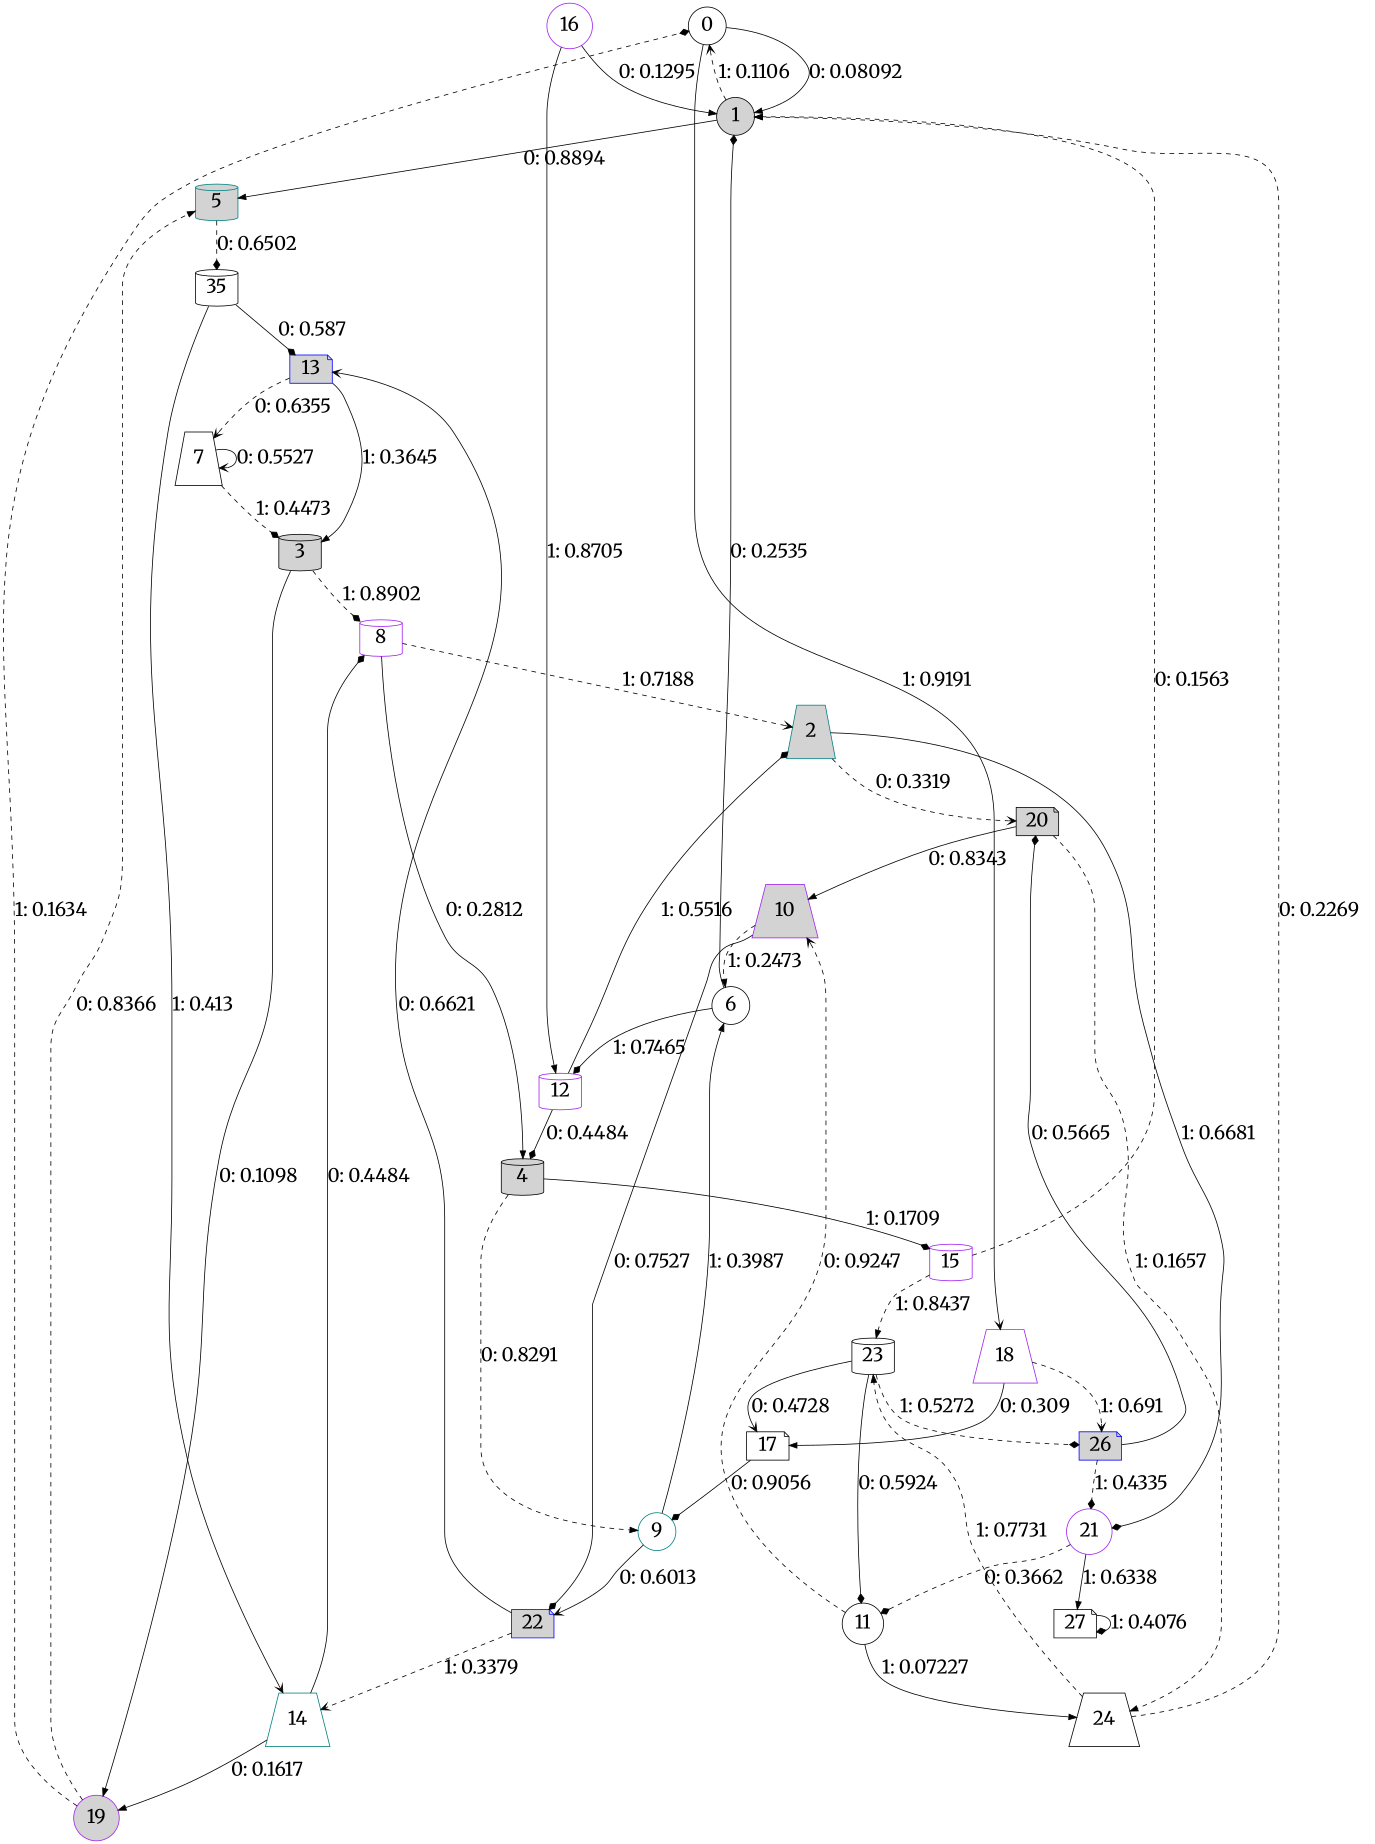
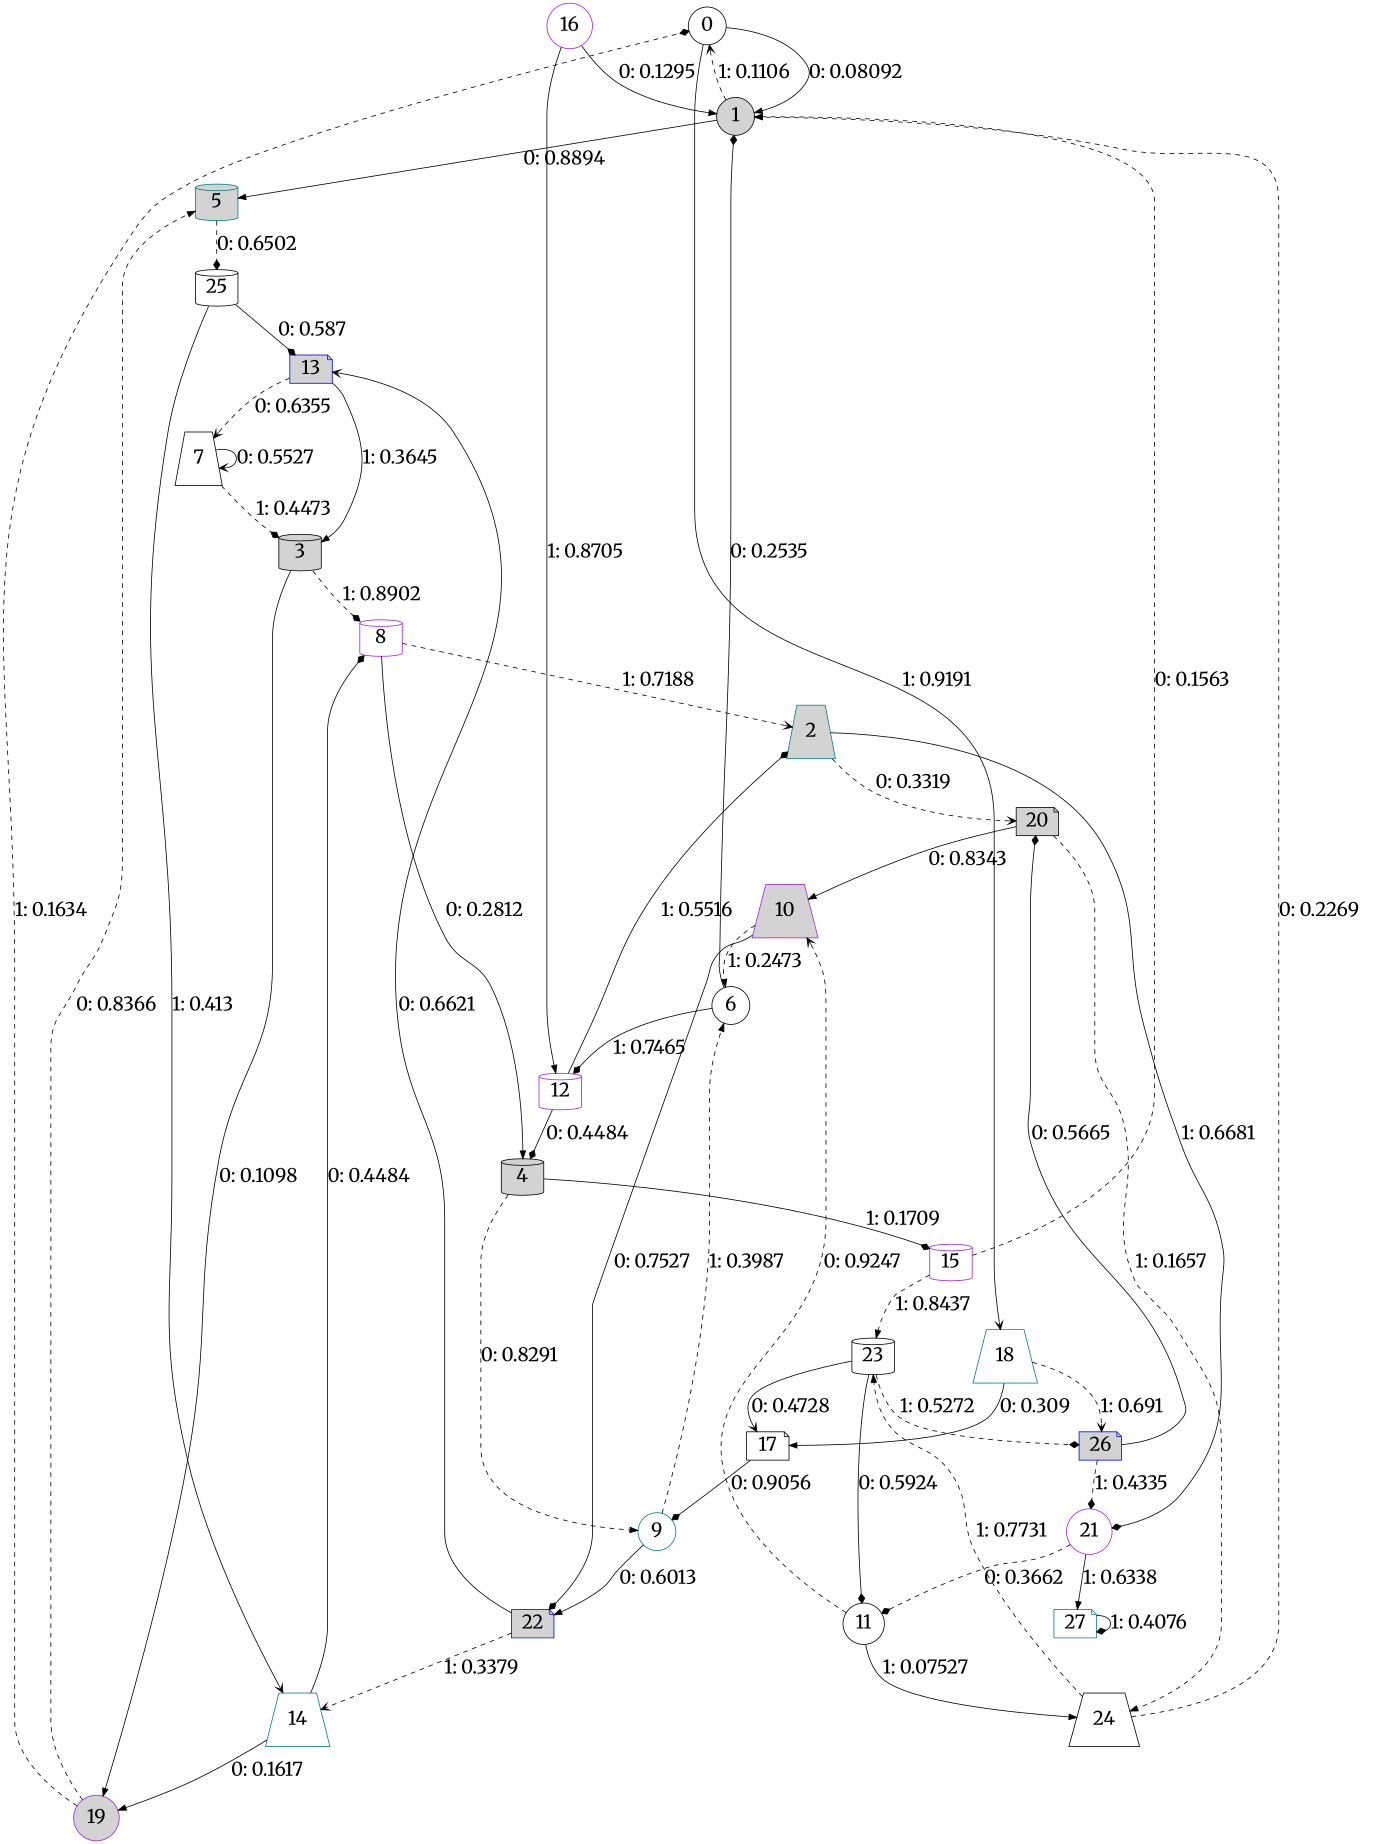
node "35": label "35" -> "25"
edge "9" -> "6": style solid -> dashed
node "18": color purple -> teal
edge "9" -> "22": arrowhead vee -> normal
node "27": color black -> teal
edge "11" -> "24": label "1: 0.07227  " -> "1: 0.07527  "
